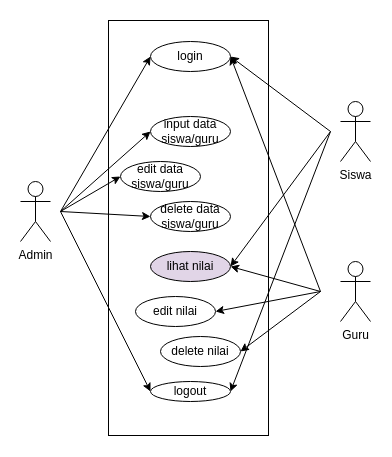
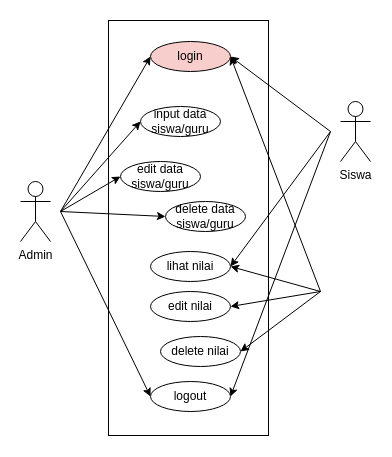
node "login": fillcolor #ffffff -> #f8cecc
node "input data siswa/guru": moved (191, 132) -> (181, 122)
node "delete data siswa/guru": moved (191, 217) -> (206, 217)
node "lihat nilai": fillcolor #e1d5e7 -> #ffffff
node "Guru": removed
node "edit nilai": moved (176, 312) -> (191, 307)
node "logout": size 80x20 -> 80x30
